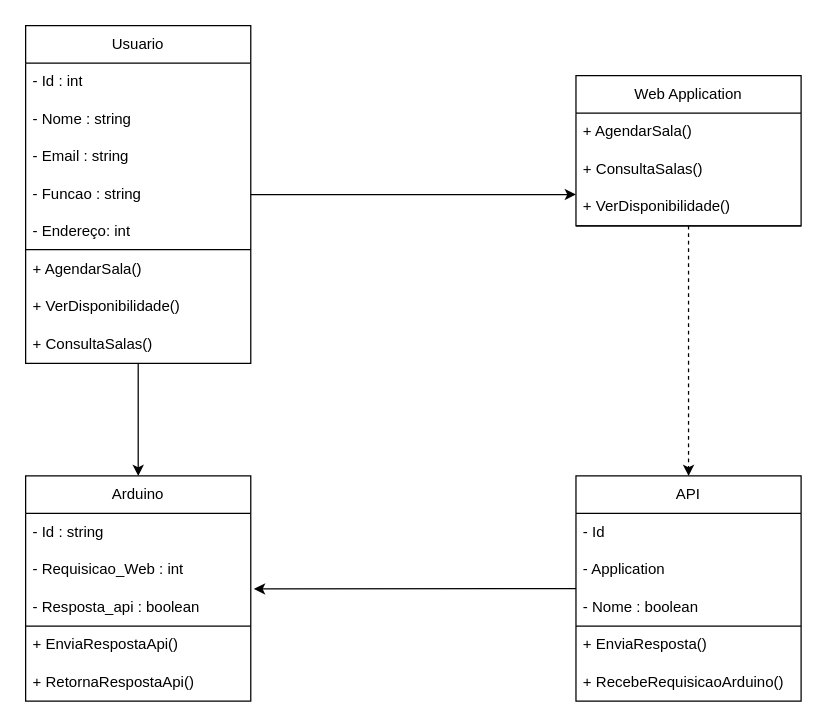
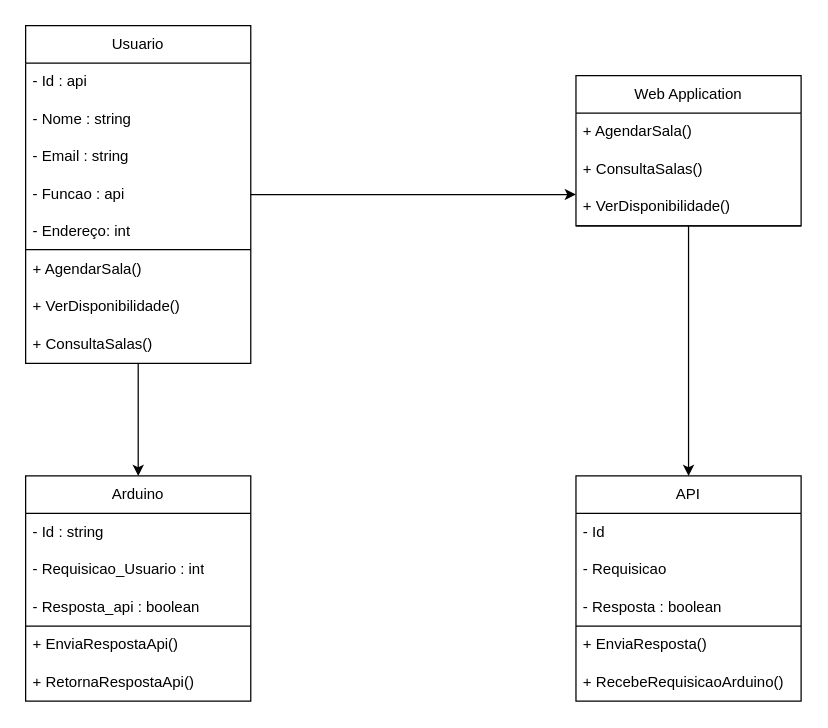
node "- Id : int": label "- Id : int" -> "- Id : api"
node "- Funcao : string": label "- Funcao : string" -> "- Funcao : api"
edge "Web Application" -> "API": style dashed -> solid
node "- Requisicao_Web : int": label "- Requisicao_Web : int" -> "- Requisicao_Usuario : int"
node "- Application": label "- Application" -> "- Requisicao"
edge "API" -> "- Resposta_api : boolean": removed
node "- Nome : boolean": label "- Nome : boolean" -> "- Resposta : boolean"
